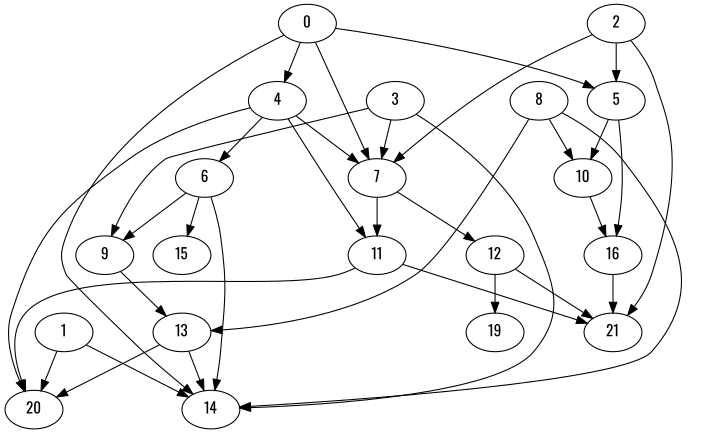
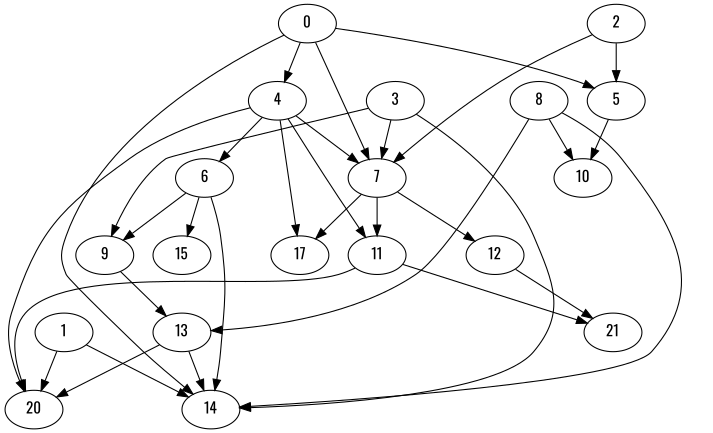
edge "2" -> "21": removed
node "17": added
node "16": removed
node "19": removed
